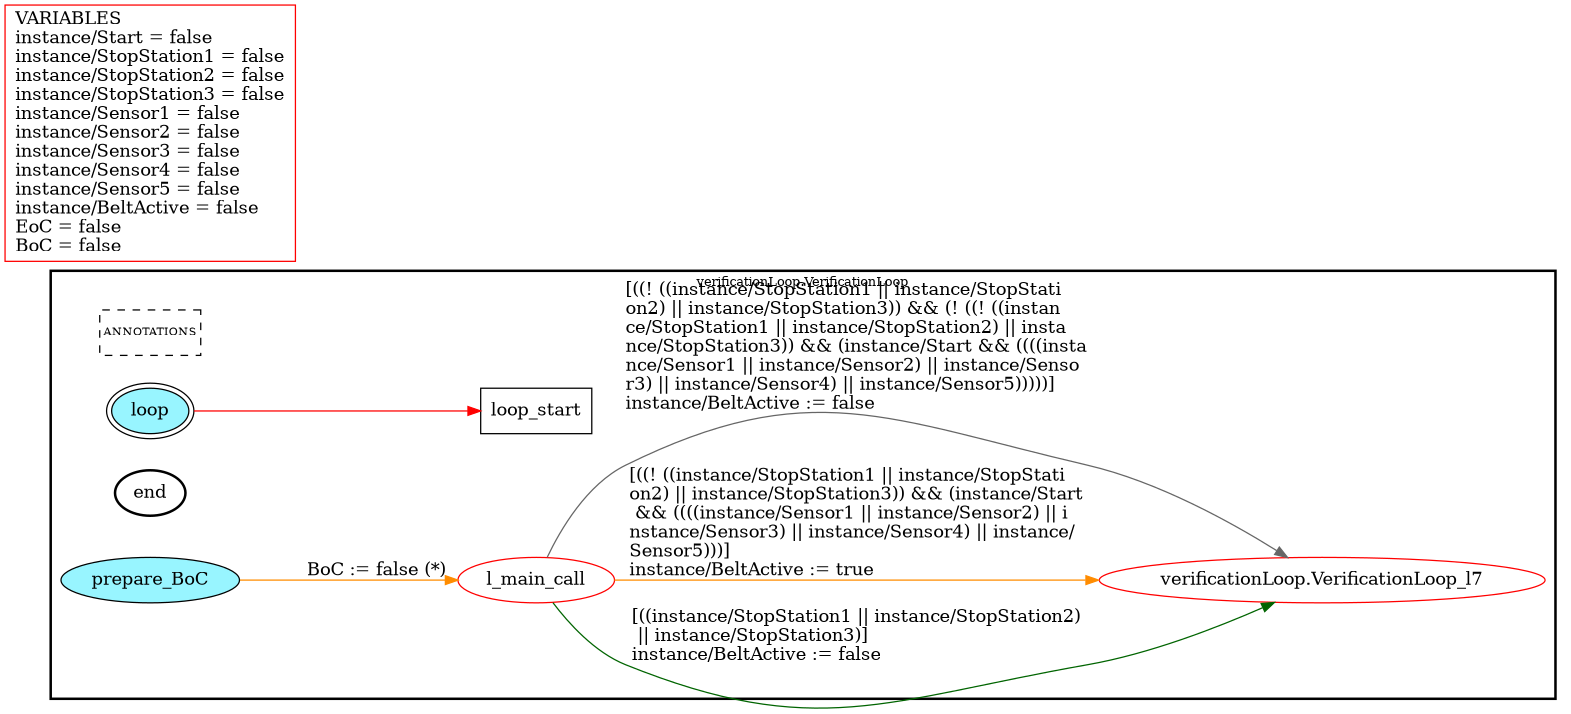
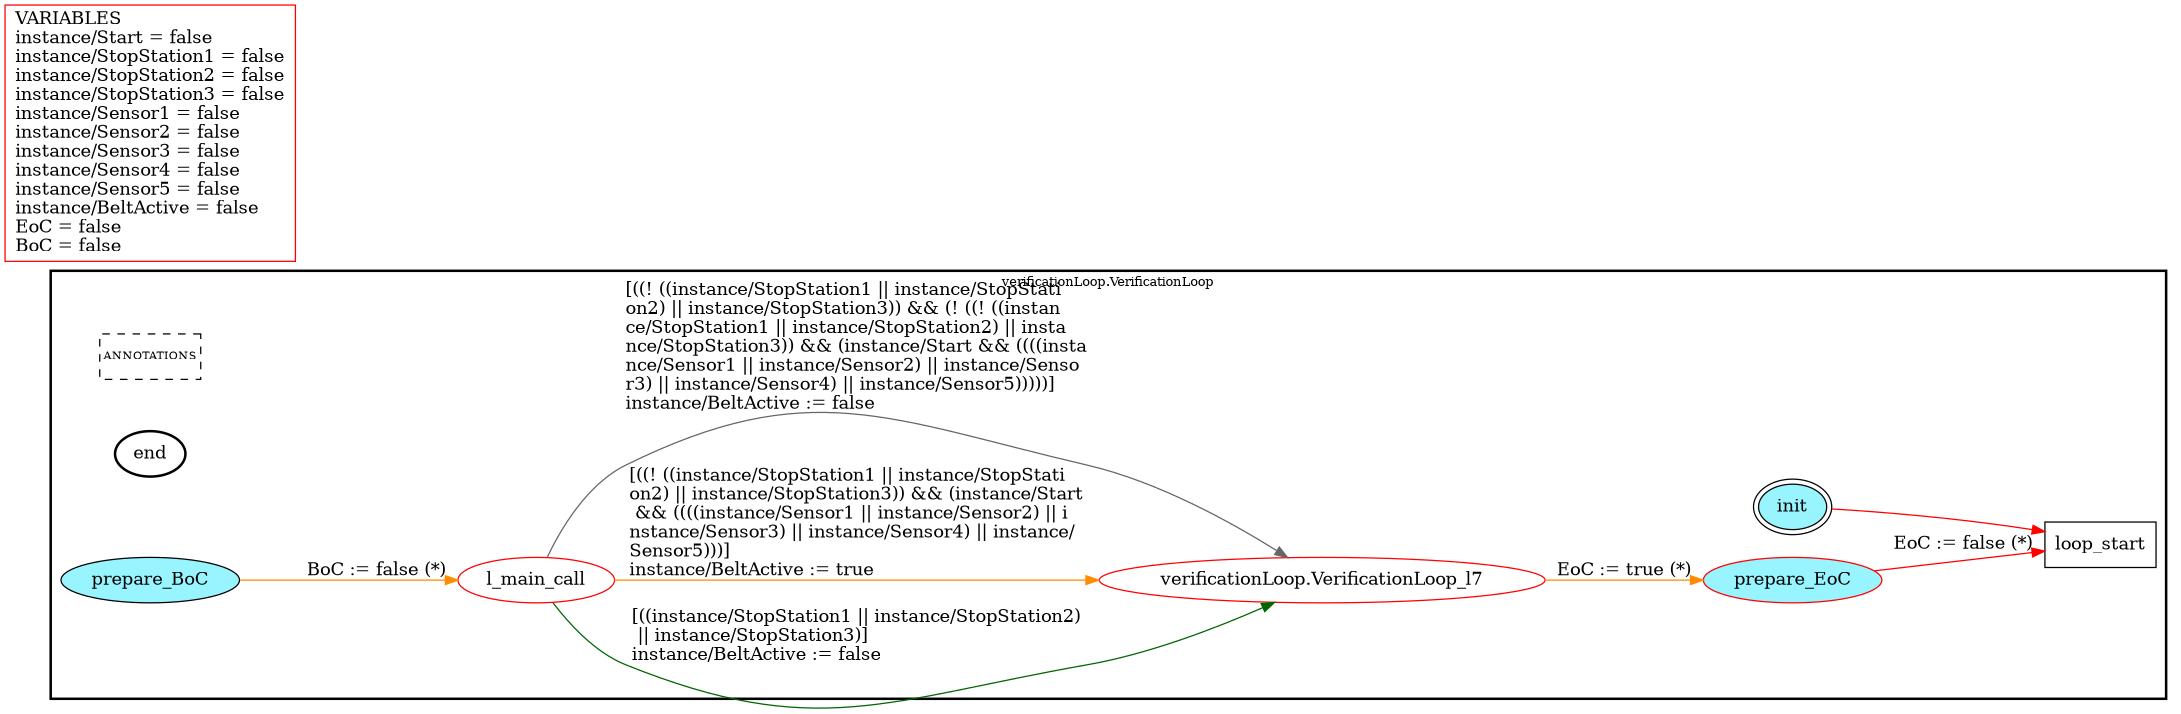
node "loop": label "loop" -> "init"
node "prepare_EoC": added
